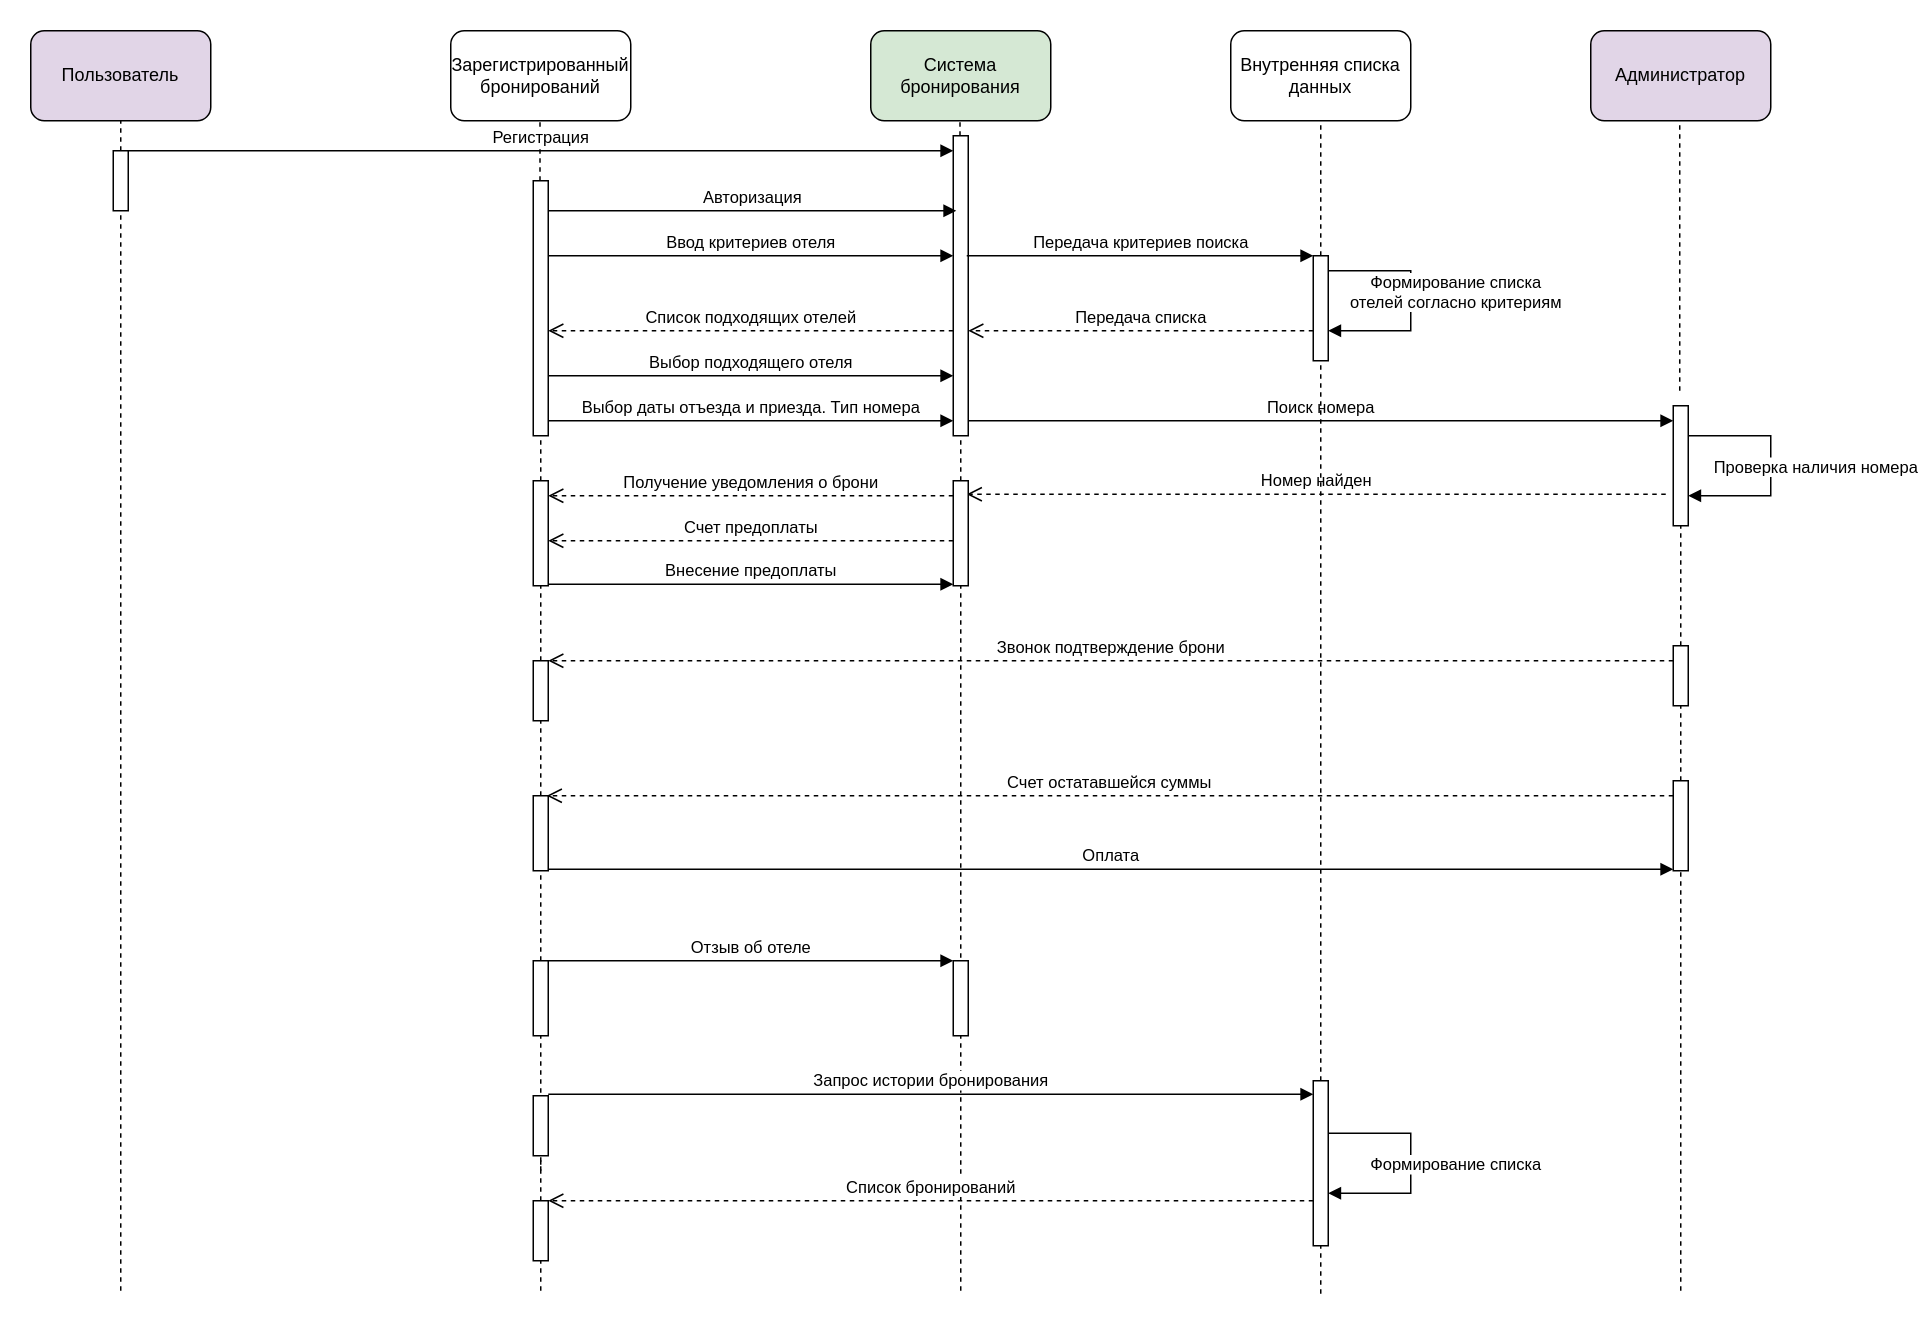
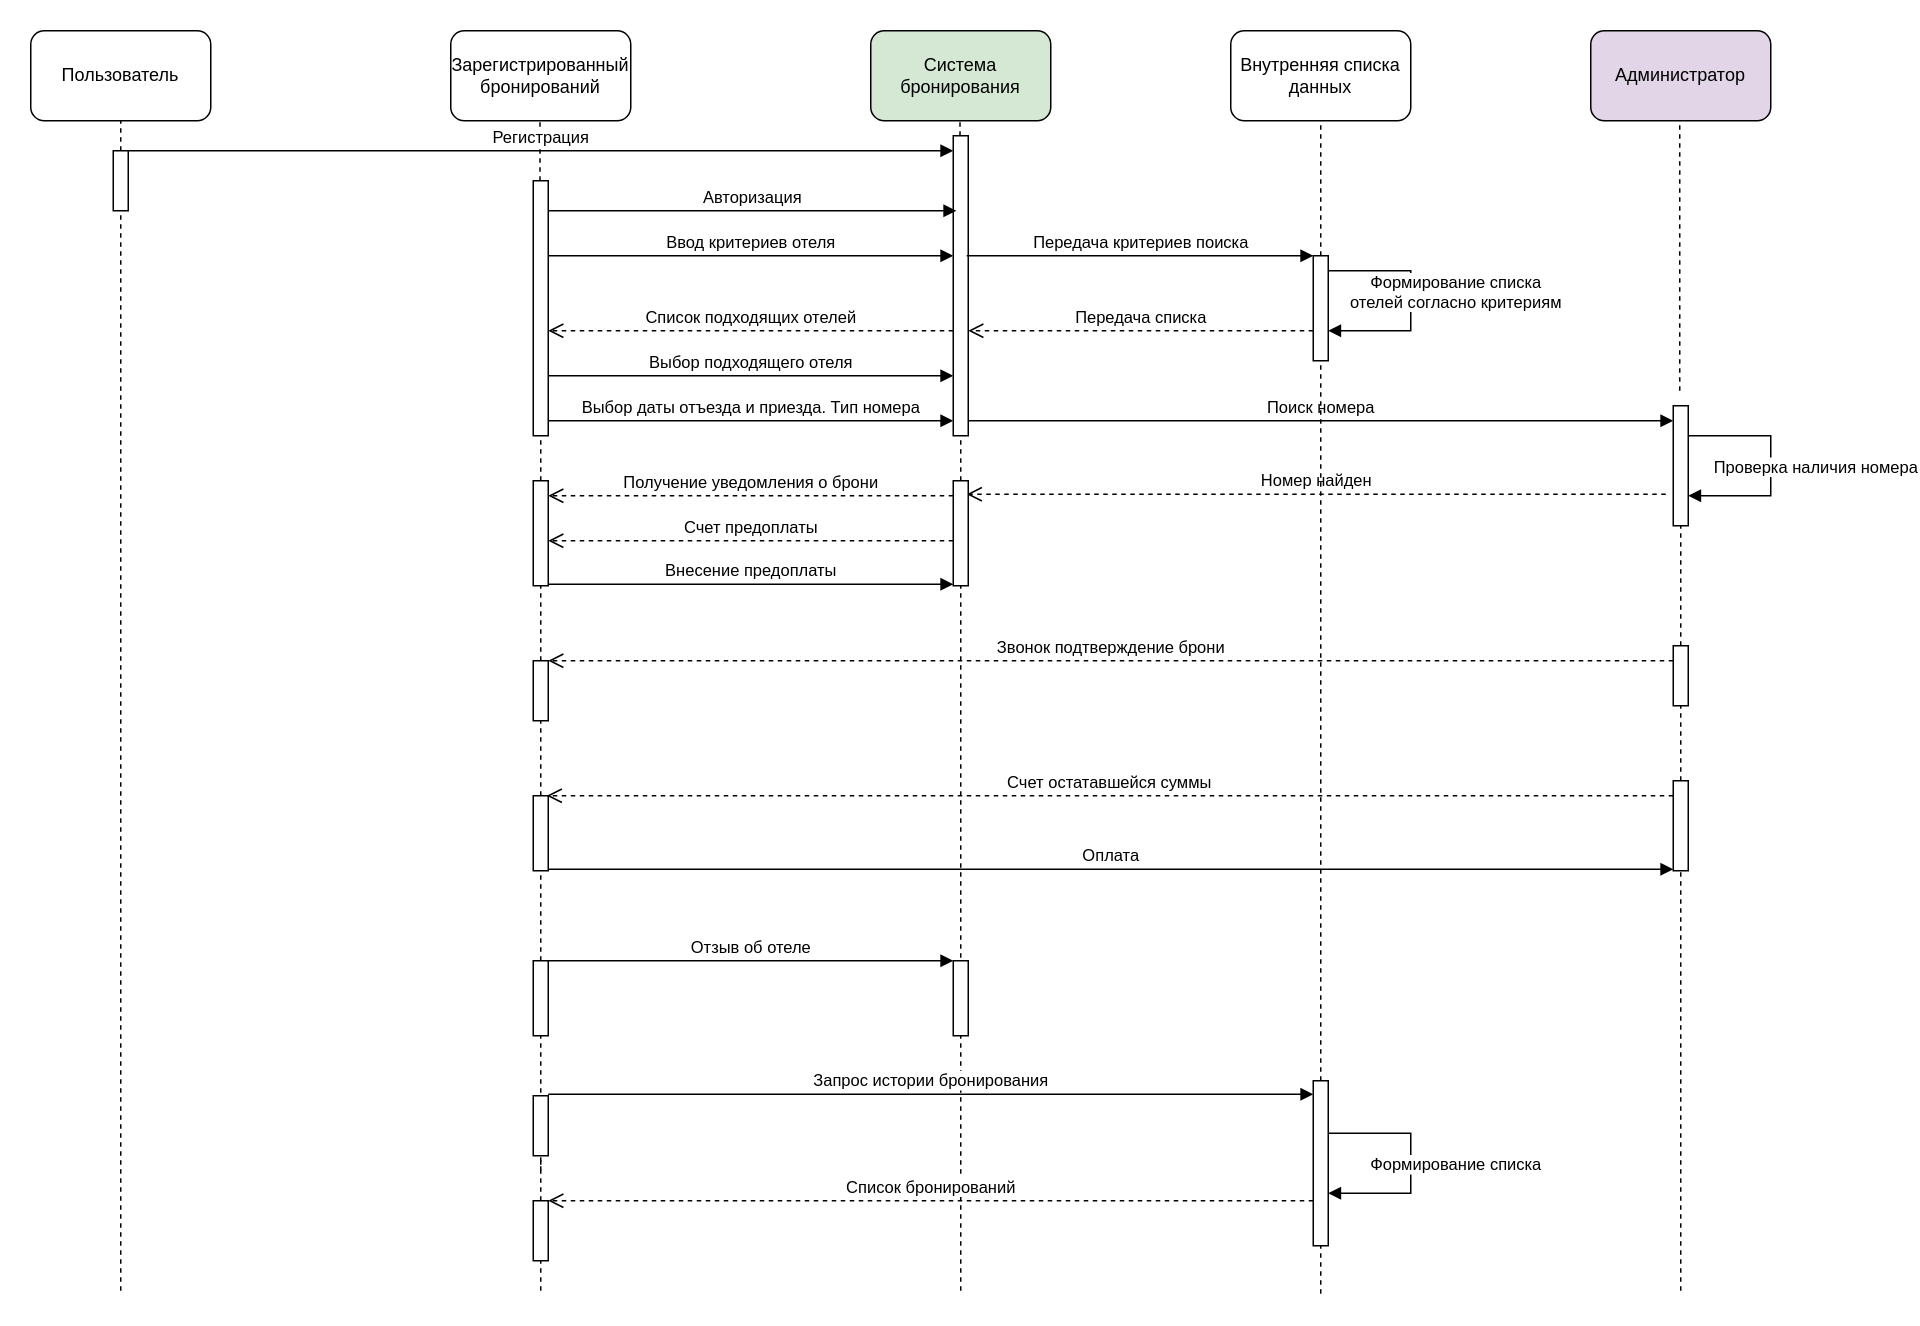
node "Пользователь": fillcolor #e1d5e7 -> #ffffff
